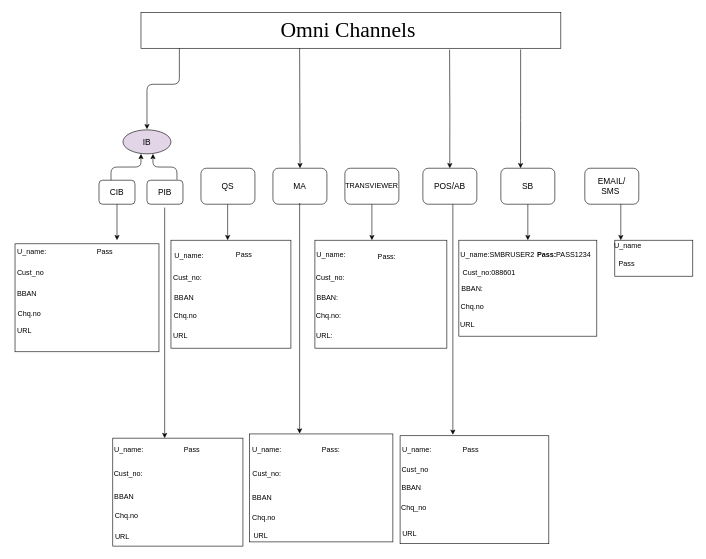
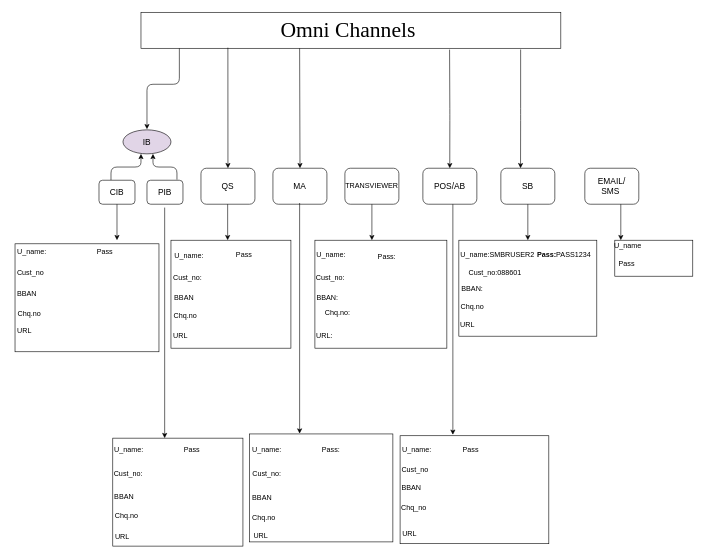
edge "Omni Channels" -> "QS": added
node "Cust_no:088601": moved (489, 273) -> (495, 273)
node "Chq.no:": moved (329, 317) -> (338, 314)
